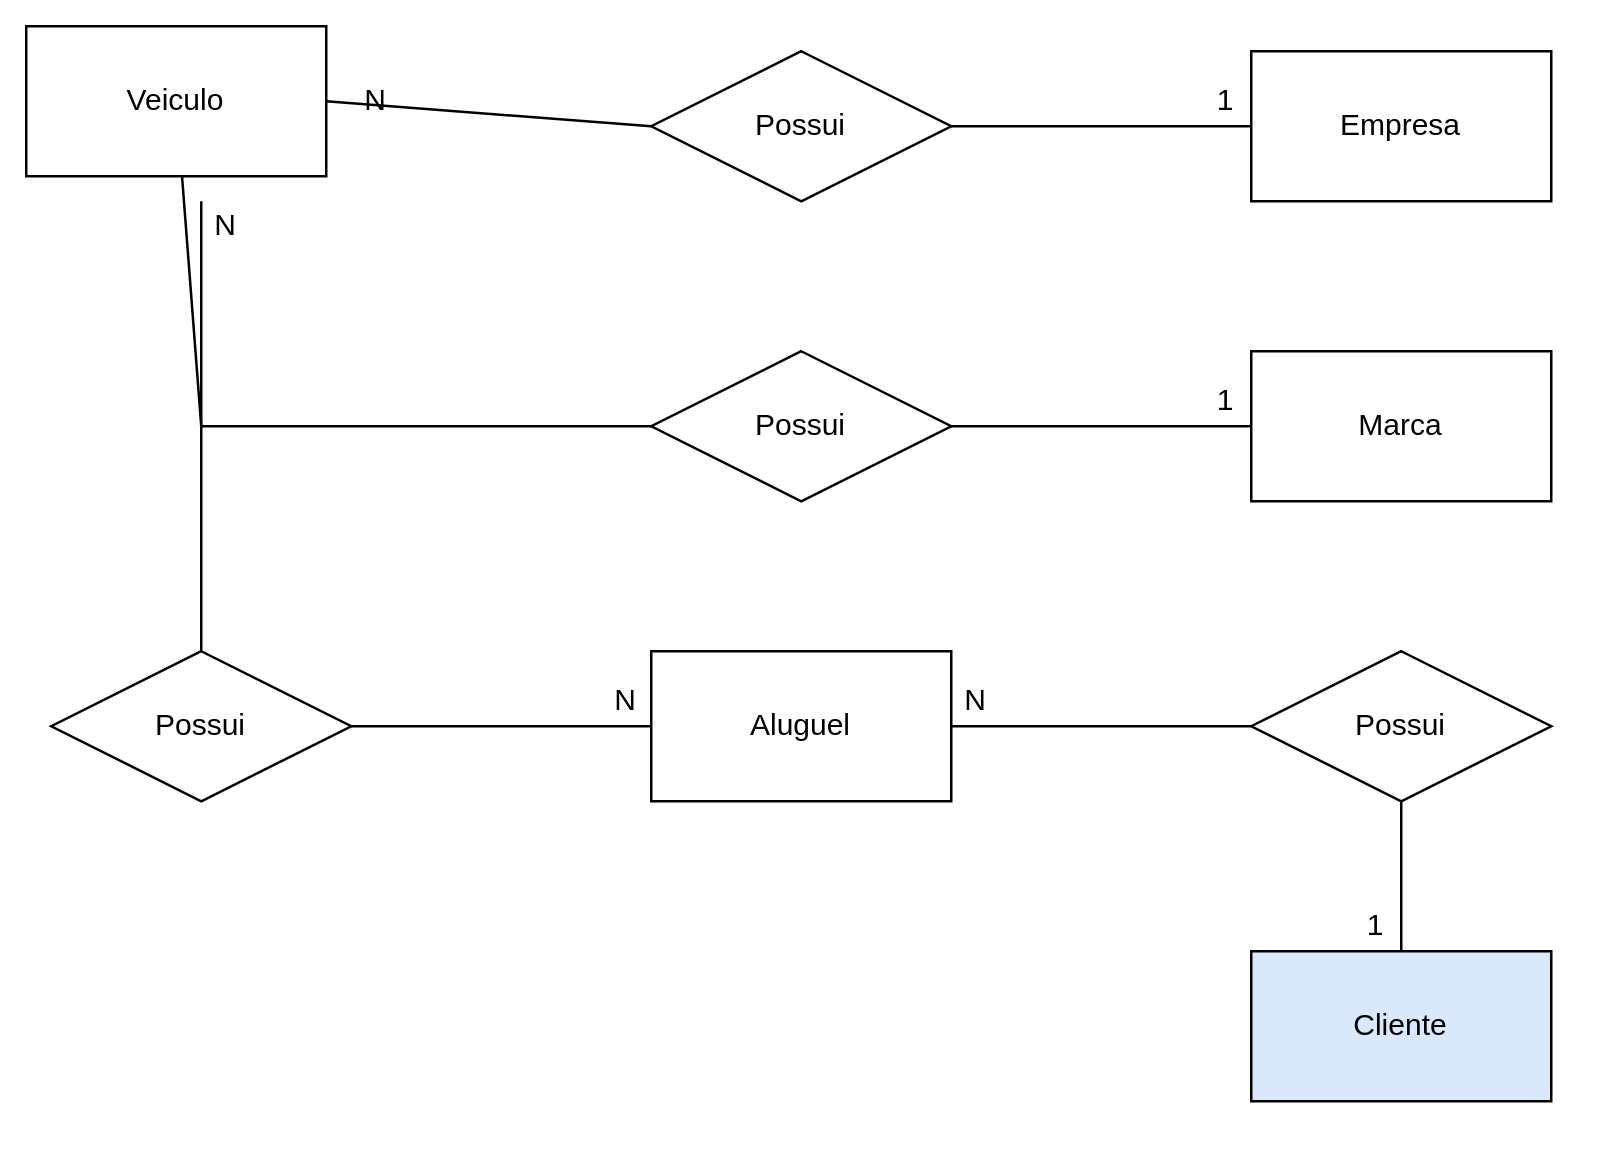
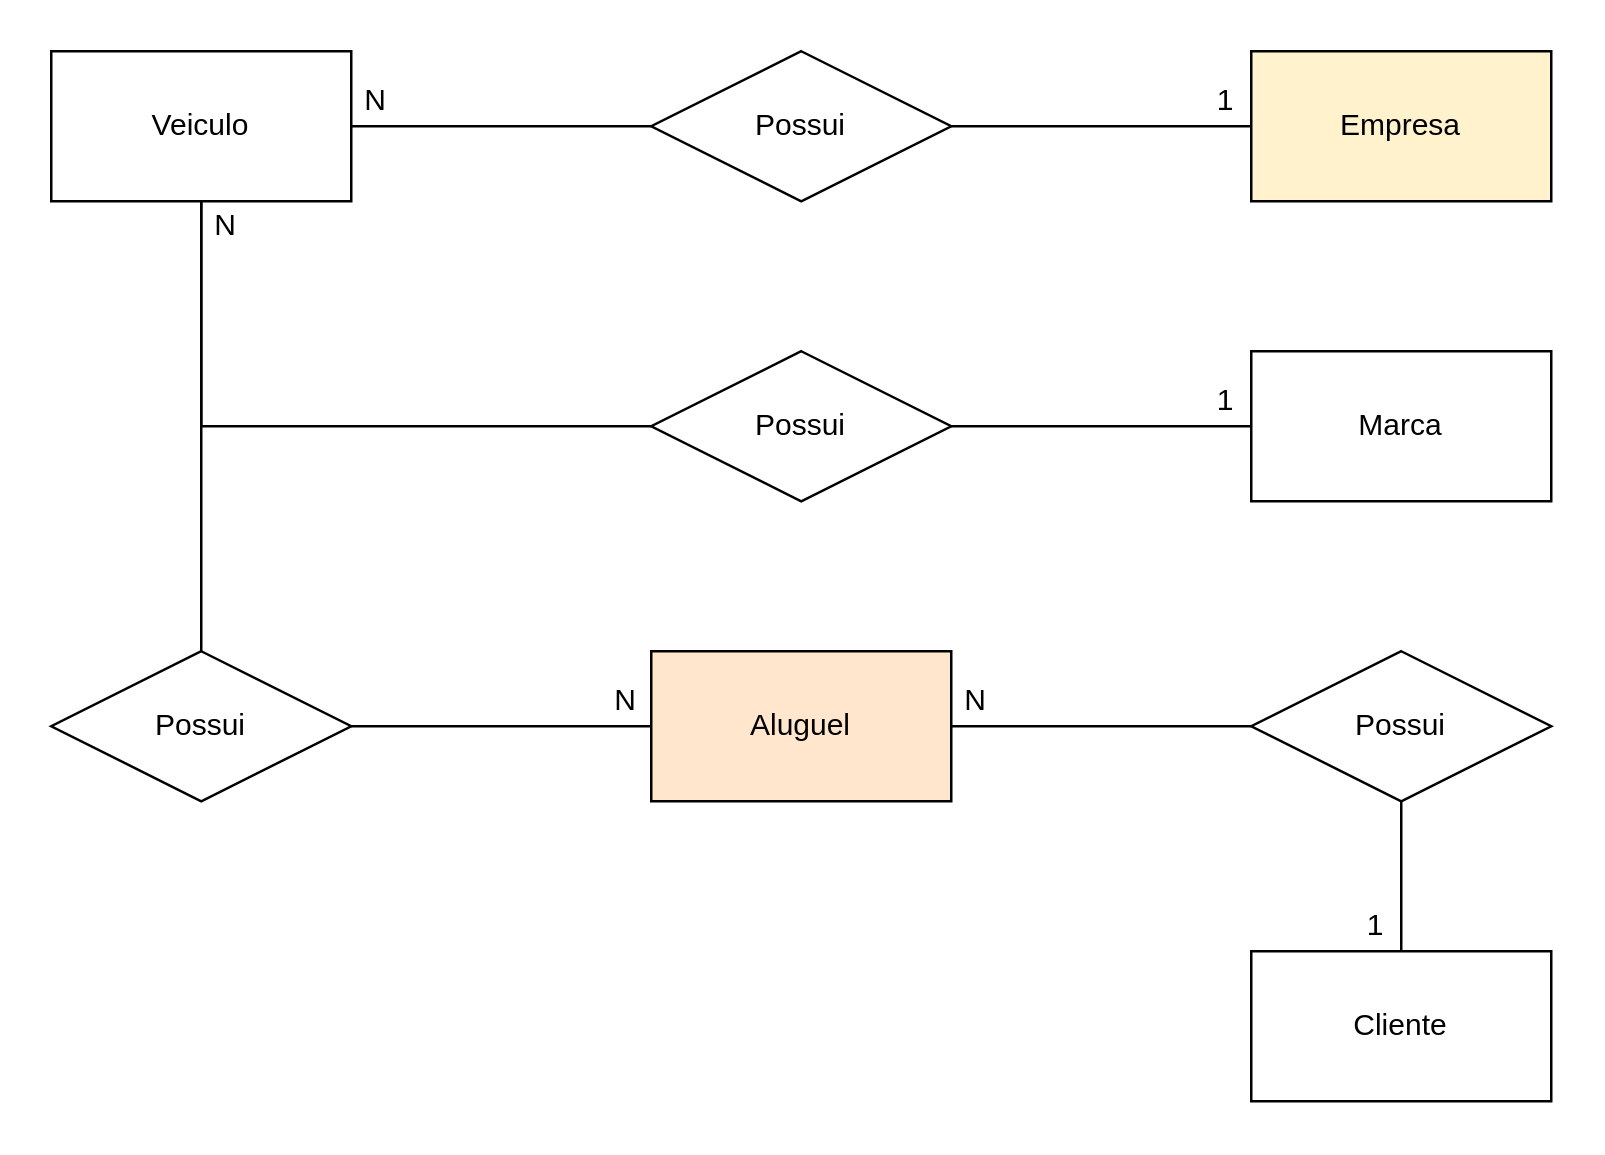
node "Veiculo": moved (176, 101) -> (201, 126)
node "Empresa": fillcolor #ffffff -> #fff2cc
node "Aluguel": fillcolor #ffffff -> #ffe6cc
node "Cliente": fillcolor #dae8fc -> #ffffff
